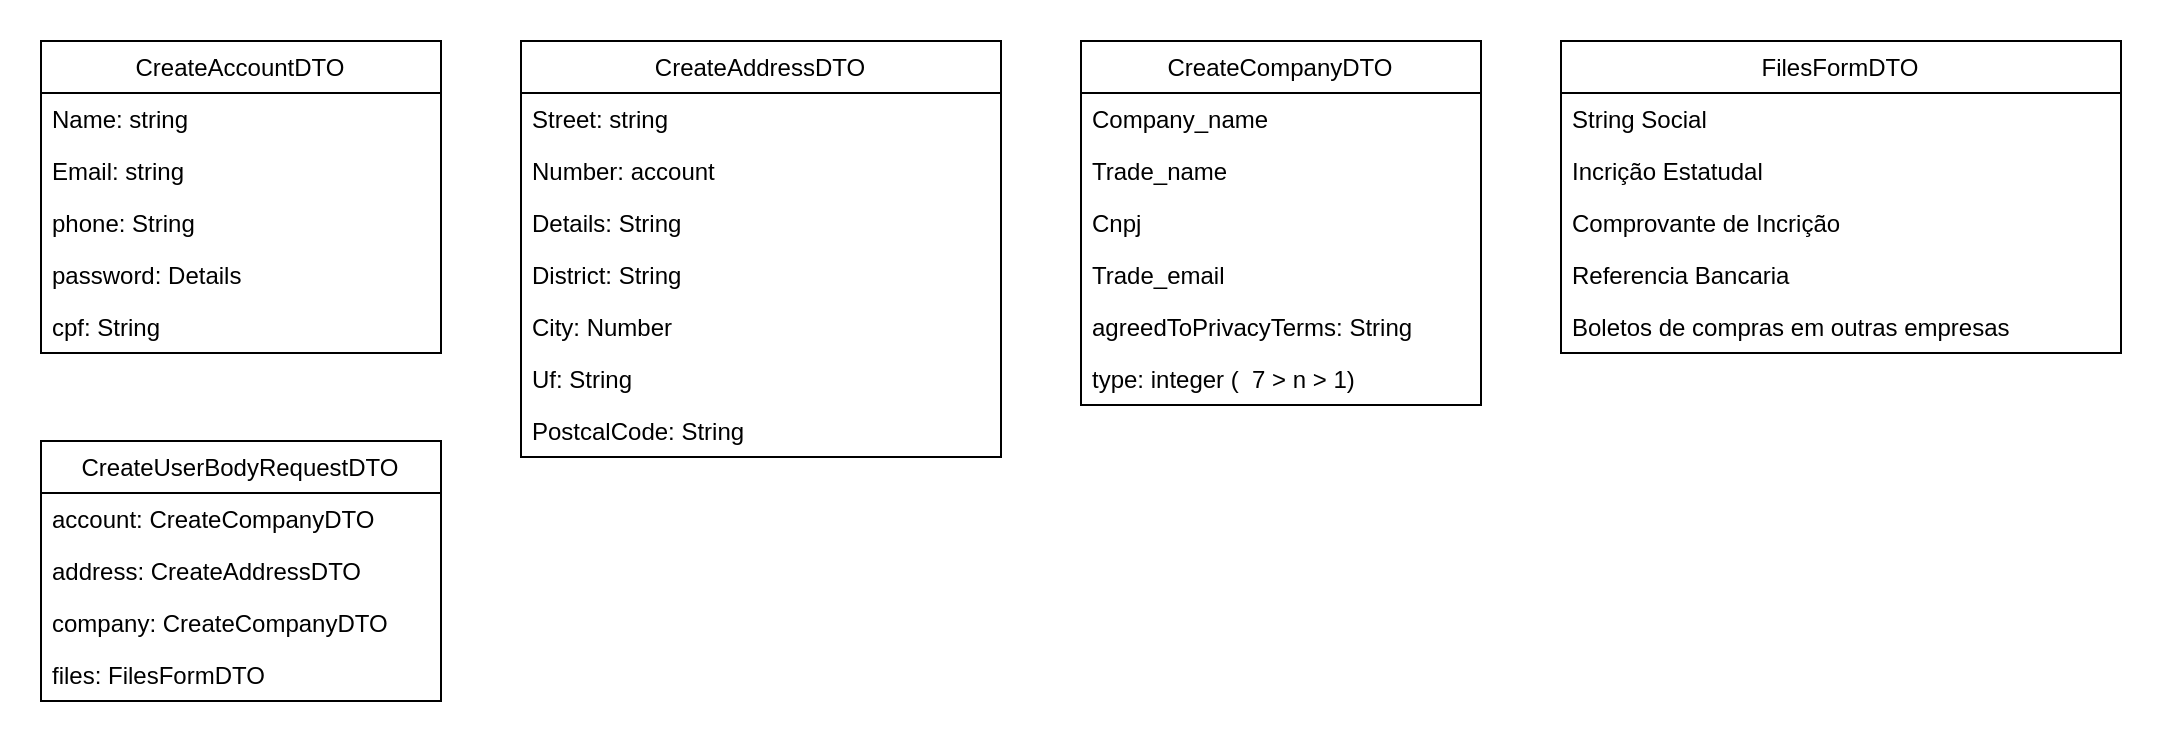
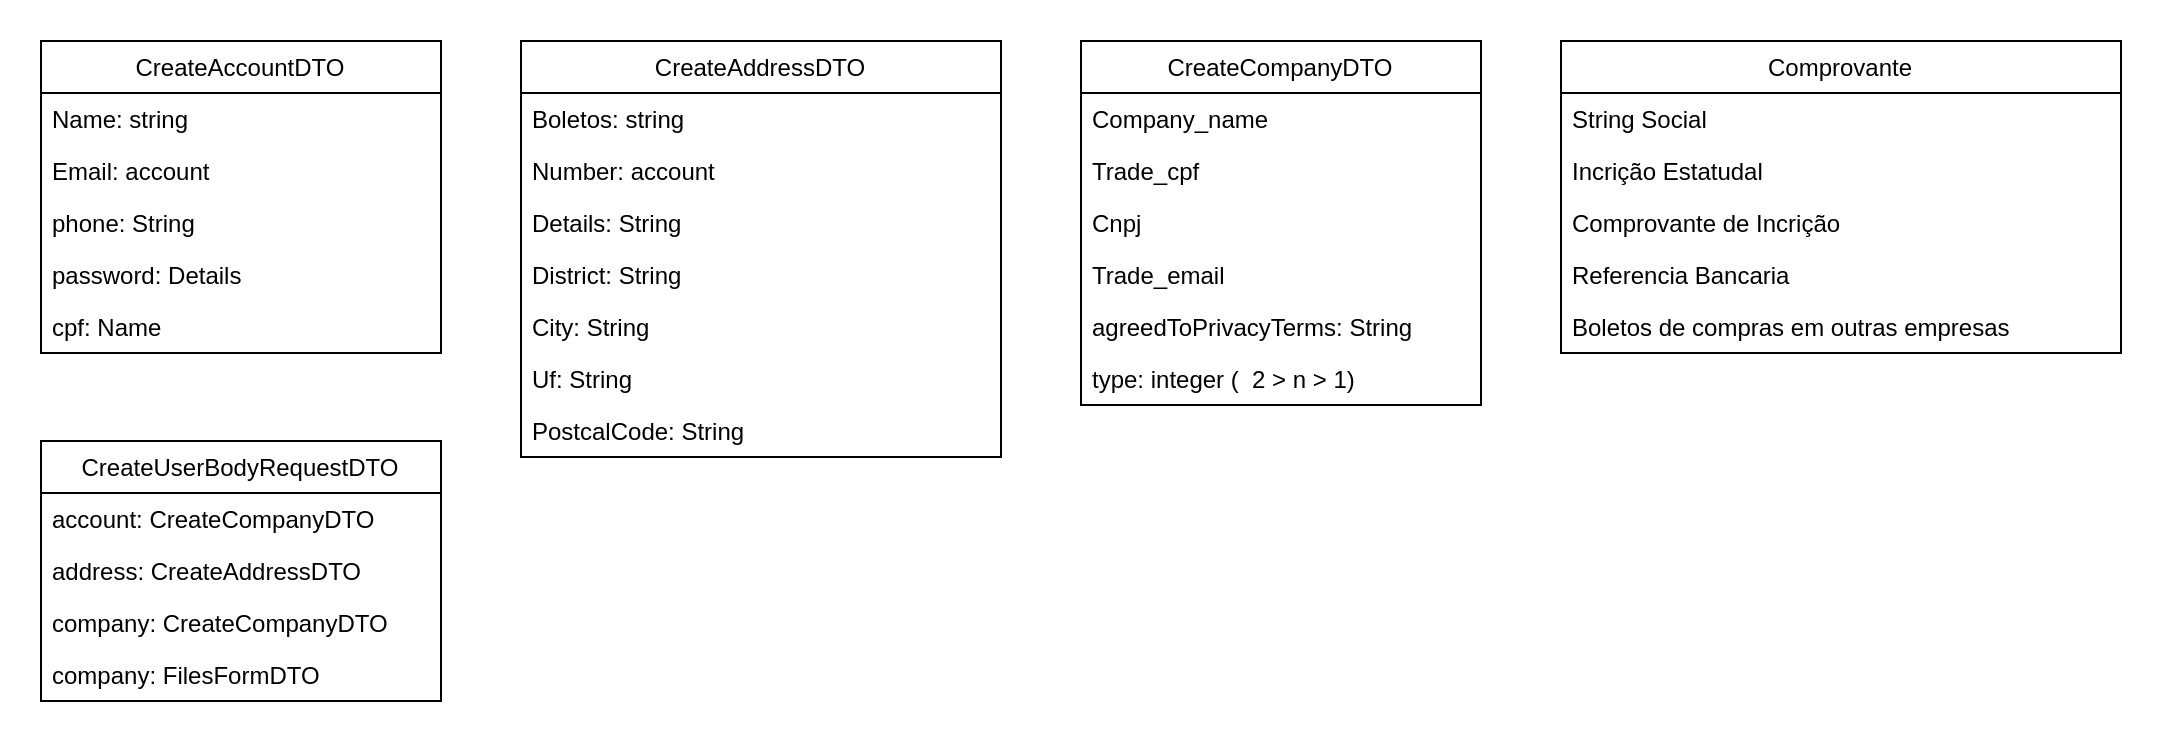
node "FilesFormDTO": label "FilesFormDTO" -> "Comprovante"
node "Street: string": label "Street: string" -> "Boletos: string"
node "Email: string": label "Email: string" -> "Email: account"
node "Trade_name": label "Trade_name" -> "Trade_cpf"
node "cpf: String": label "cpf: String" -> "cpf: Name"
node "City: Number": label "City: Number" -> "City: String"
node "type: integer ( 7 > n > 1)": label "type: integer ( 7 > n > 1)" -> "type: integer ( 2 > n > 1)"
node "files: FilesFormDTO": label "files: FilesFormDTO" -> "company: FilesFormDTO"
